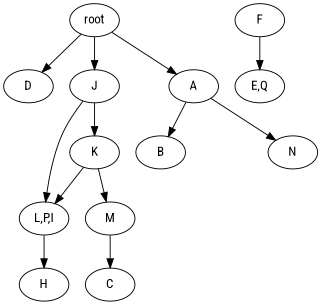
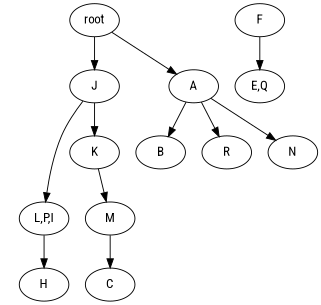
node "D": removed
node "R": added
edge "K" -> "L,P,I": removed
